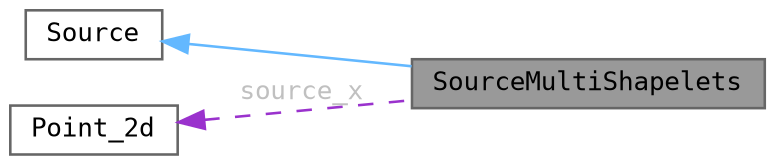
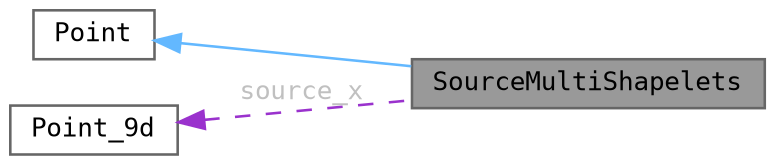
node "Source": label "Source" -> "Point"
node "Point_2d": label "Point_2d" -> "Point_9d"
